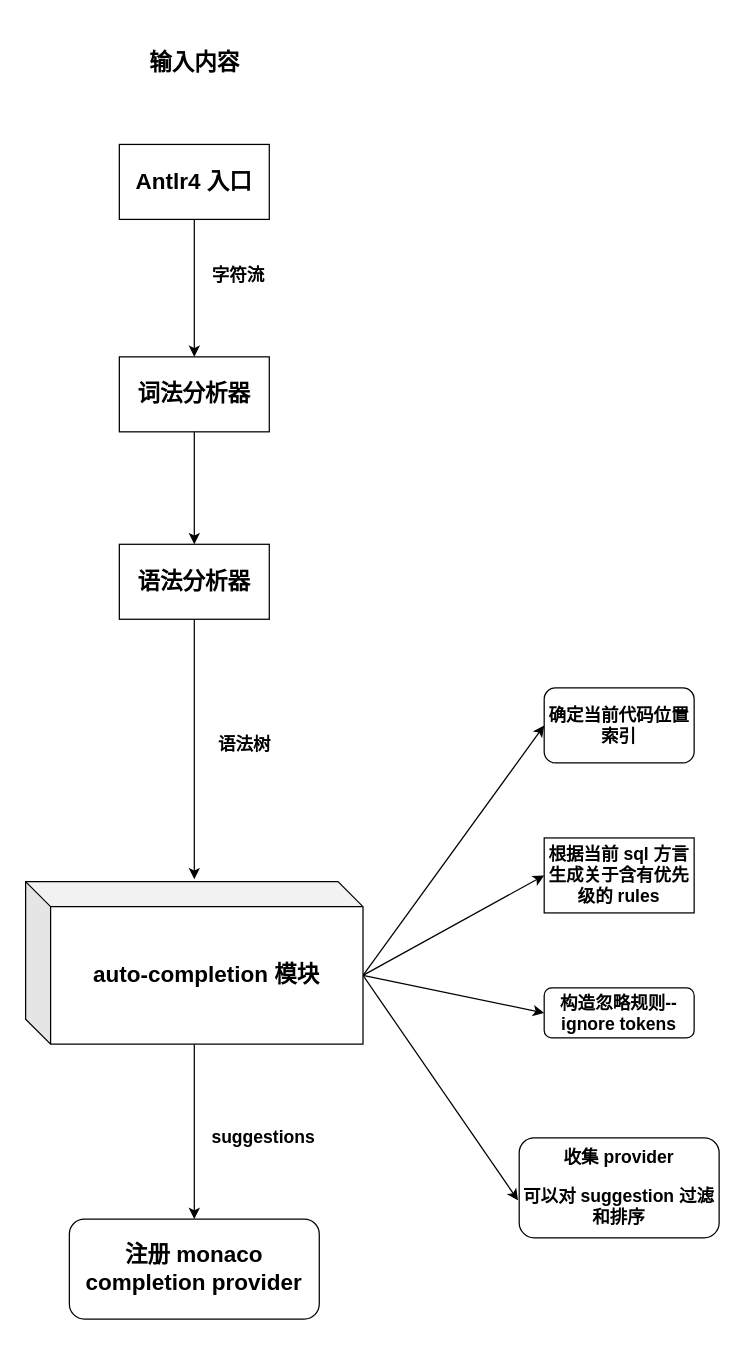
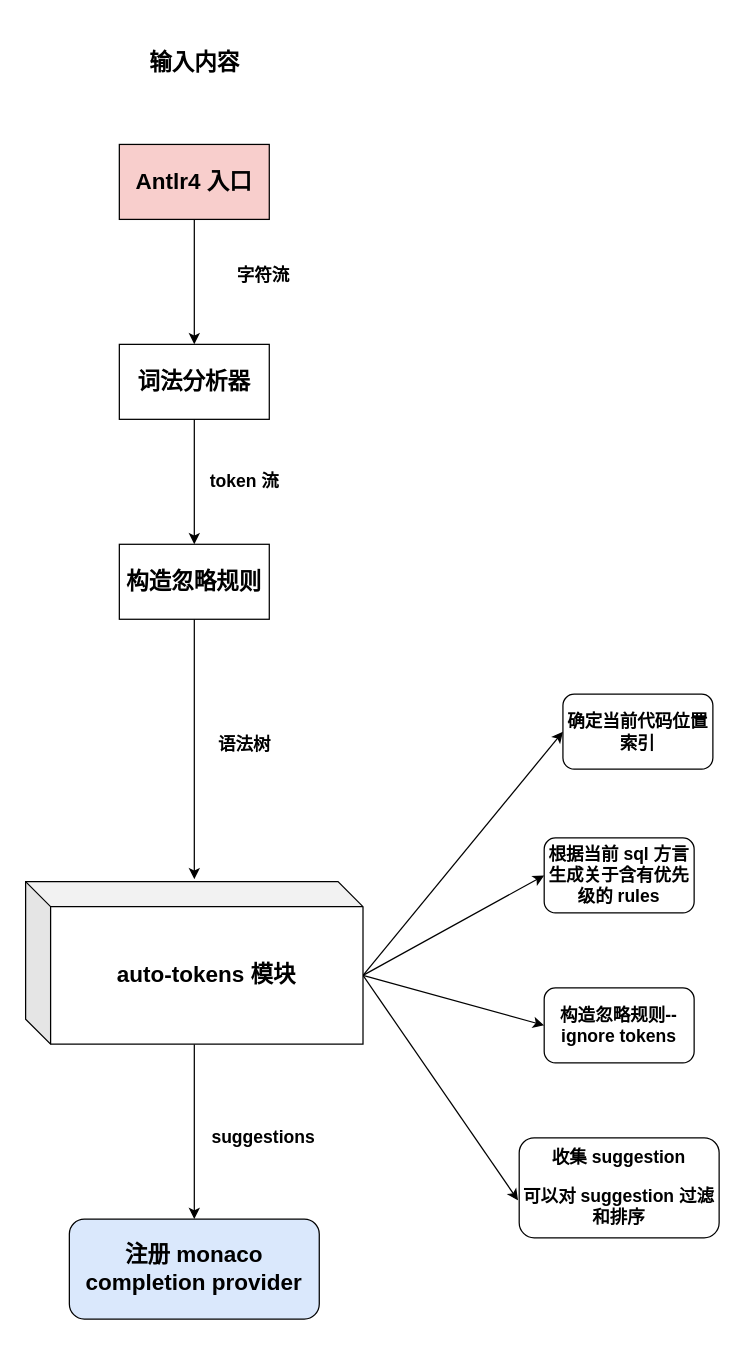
node "Antlr4 入口": fillcolor #ffffff -> #f8cecc
node "字符流": moved (238, 276) -> (263, 276)
node "词法分析器": moved (194, 394) -> (194, 382)
node "token 流": added
node "语法分析器": label "语法分析器" -> "构造忽略规则"
node "确定当前代码位置索引": moved (619, 726) -> (638, 732)
node "根据当前 sql 方言生成关于含有优先级的 rules": shape rectangle -> rounded rectangle
node "auto-completion 模块": label "auto-completion 模块" -> "auto-tokens 模块"
node "构造忽略规则--ignore tokens": size 150x50 -> 150x75
node "收集 provider可以对 suggestion 过滤和排序": label "收集 provider可以对 suggestion 过滤和排序" -> "收集 suggestion可以对 suggestion 过滤和排序"
node "注册 monaco completion provider": fillcolor #ffffff -> #dae8fc
